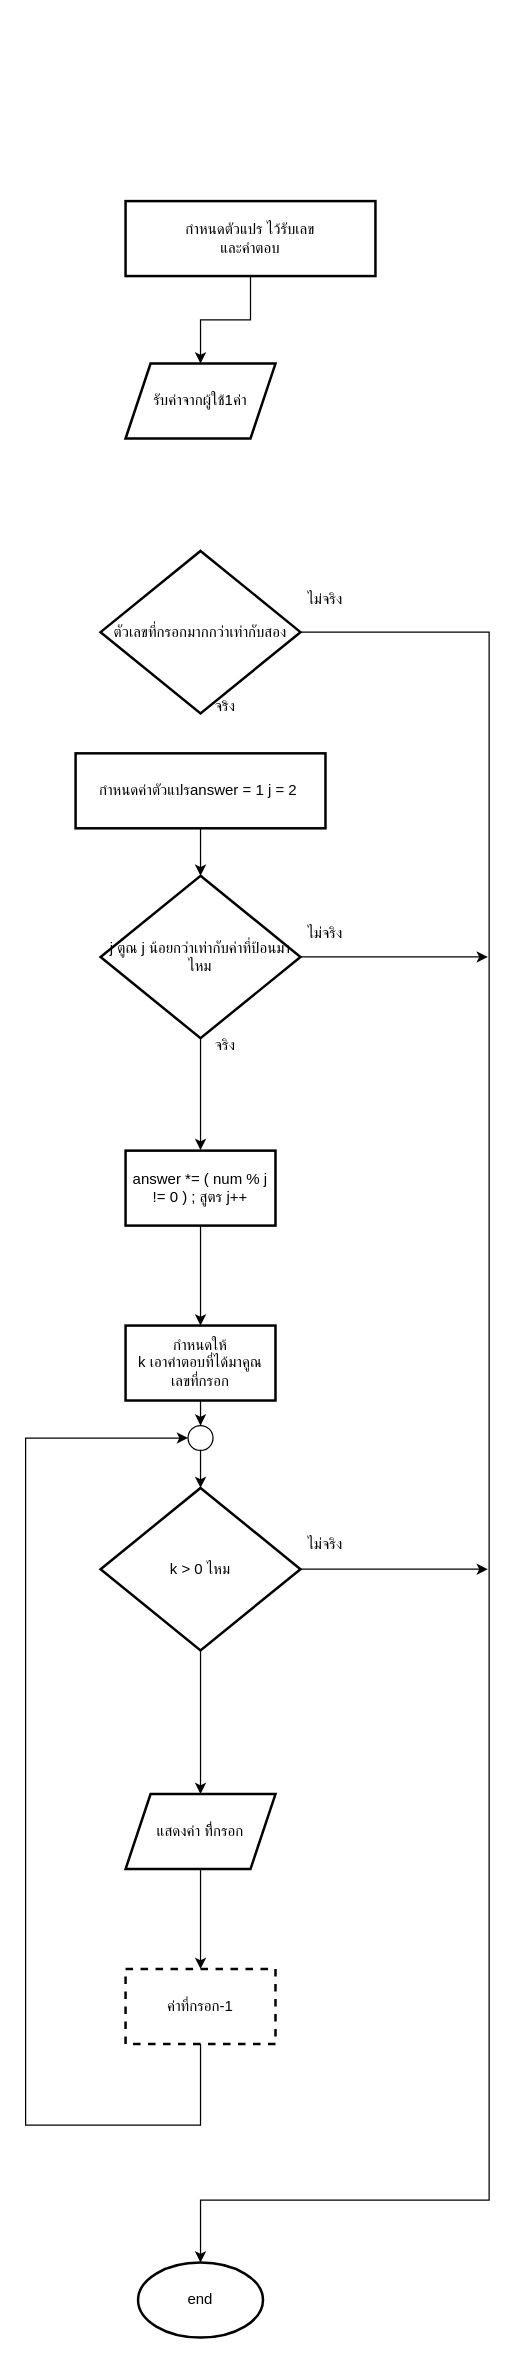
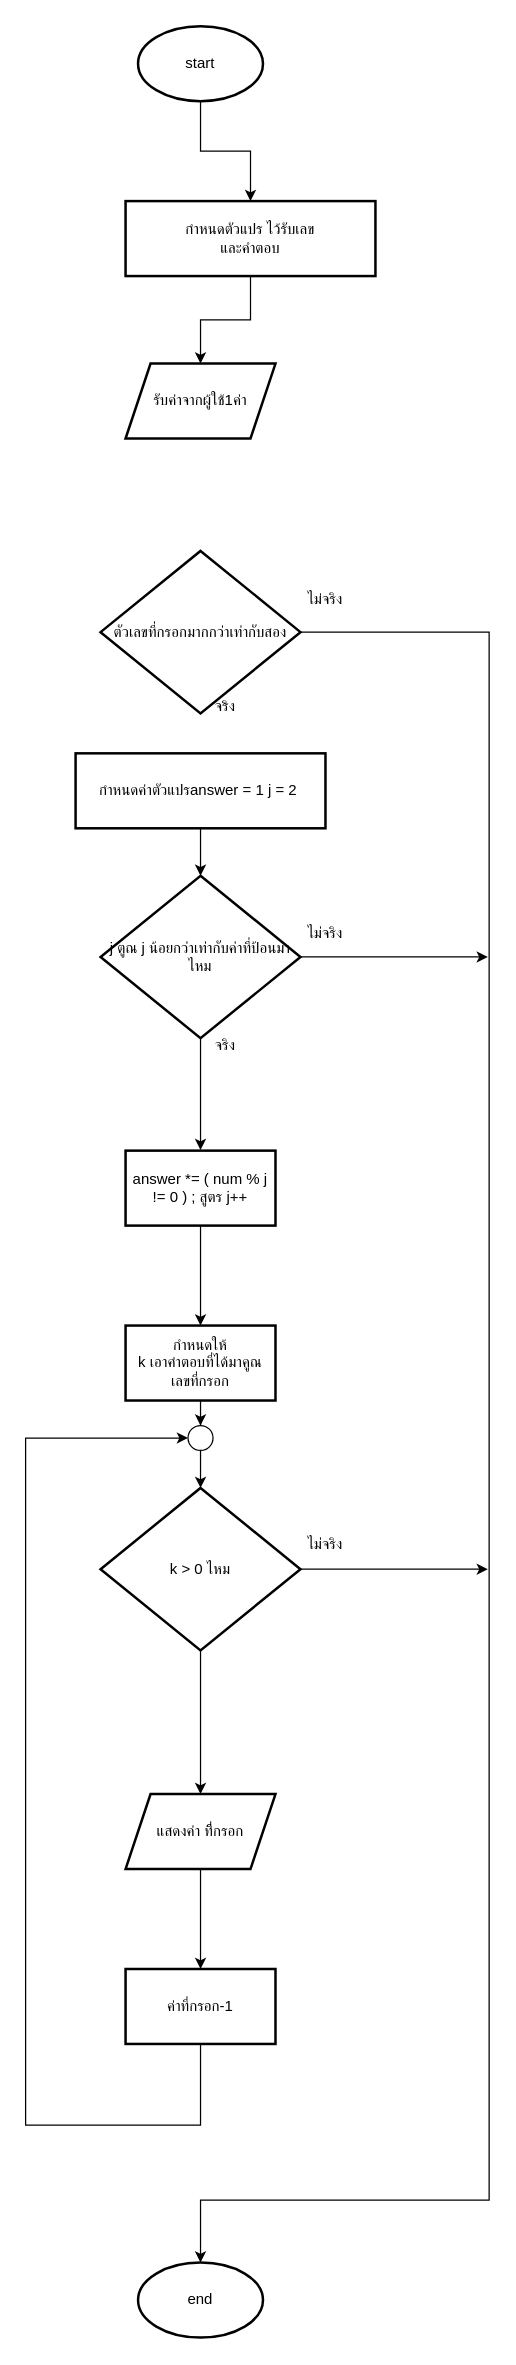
node "start": added
edge "start" -> "กำหนดตัวแปร ไว้รับเลข และคำตอบ": added
node "ค่าที่กรอก-1": style dashed -> solid
